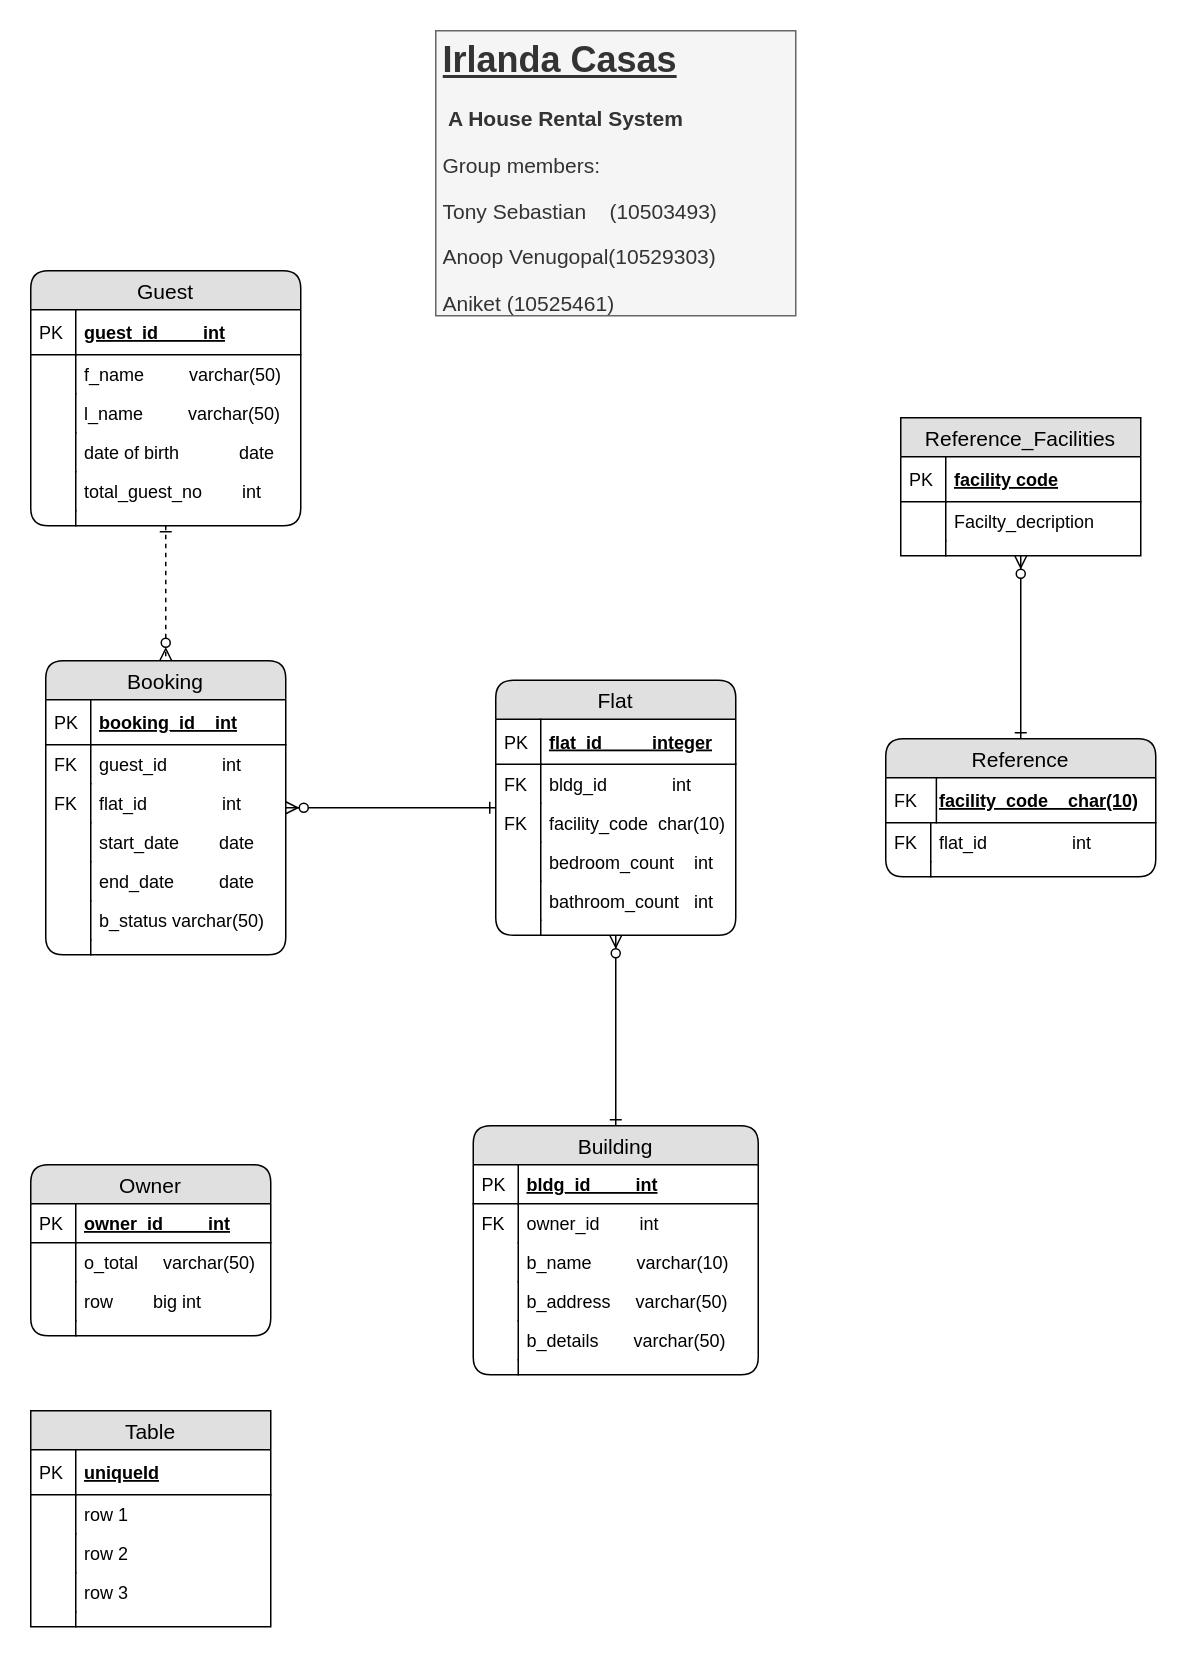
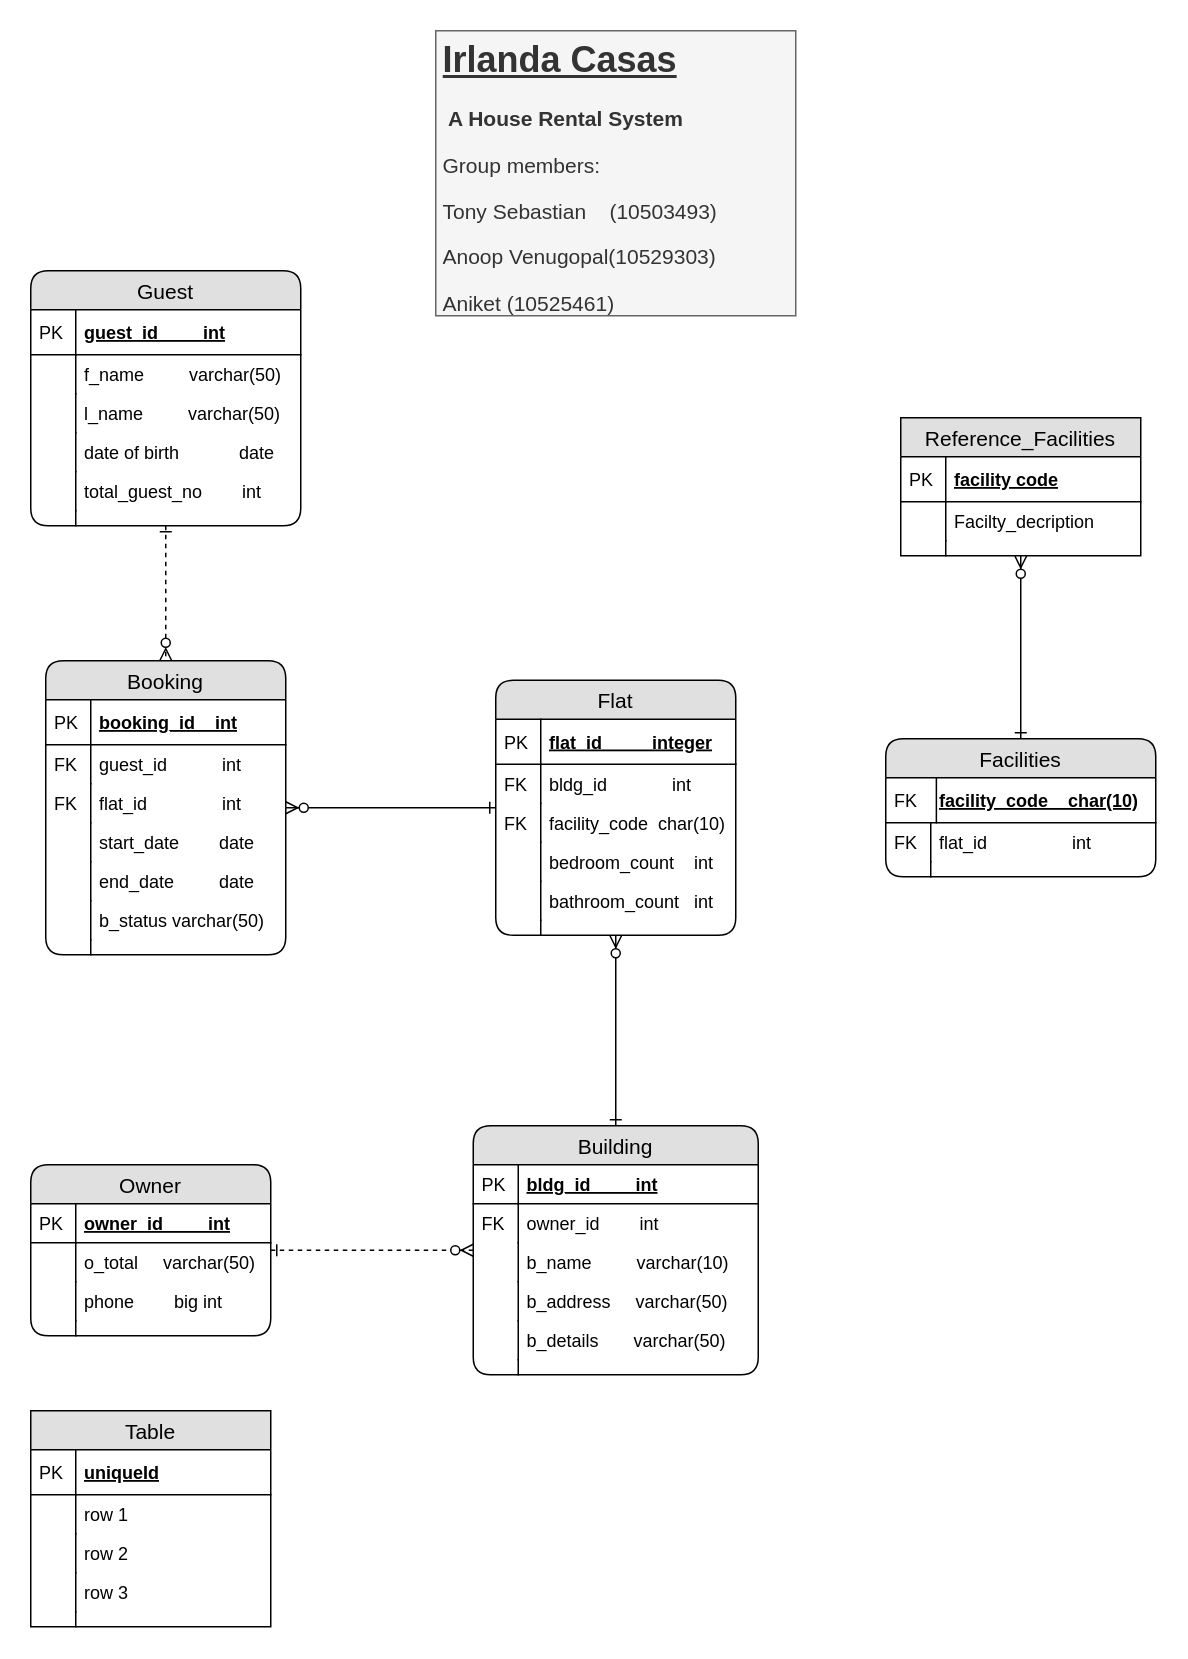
node "Reference": label "Reference" -> "Facilities"
edge "Owner" -- "Building": added
node "row big int": label "row big int" -> "phone big int"
